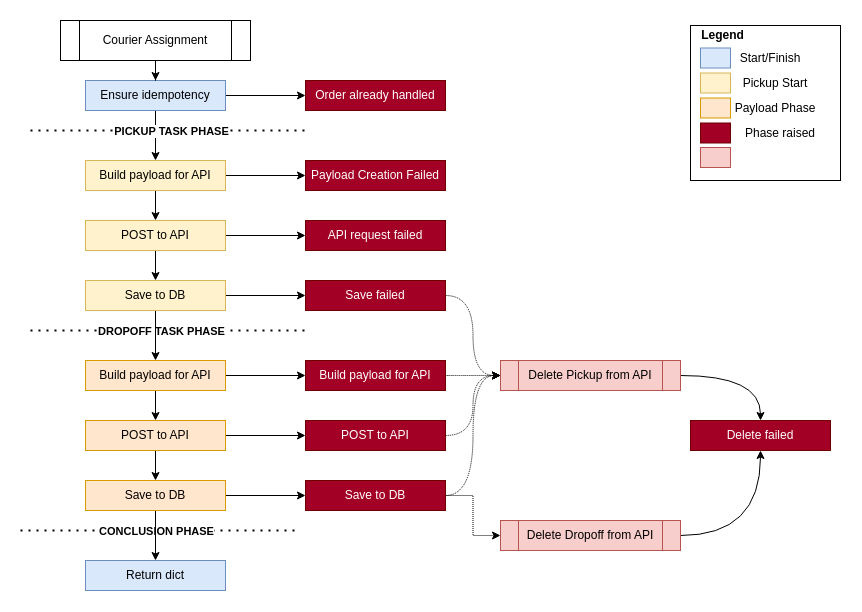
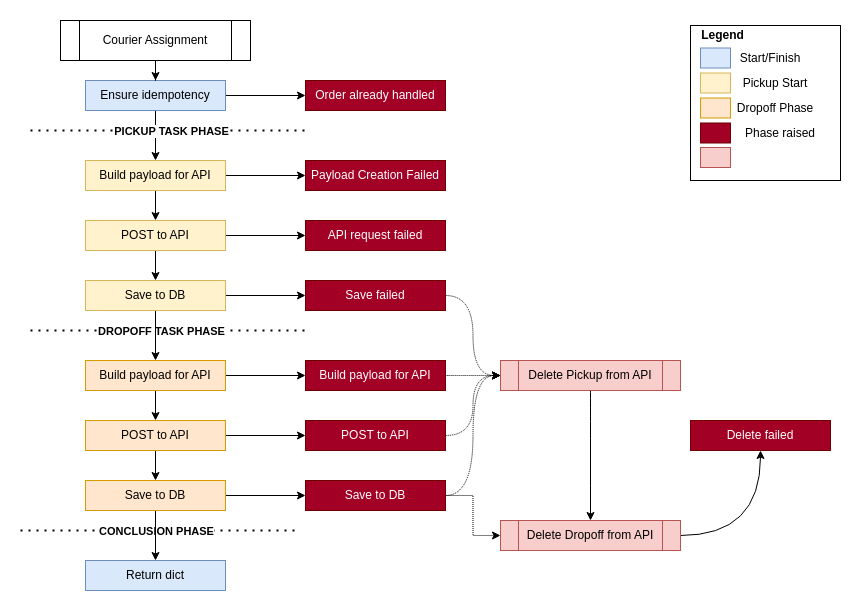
node "Payload Phase": label "Payload Phase" -> "Dropoff Phase"
edge "Delete Pickup from API" -> "Delete failed": now "Delete Pickup from API" -> "Delete Dropoff from API"
